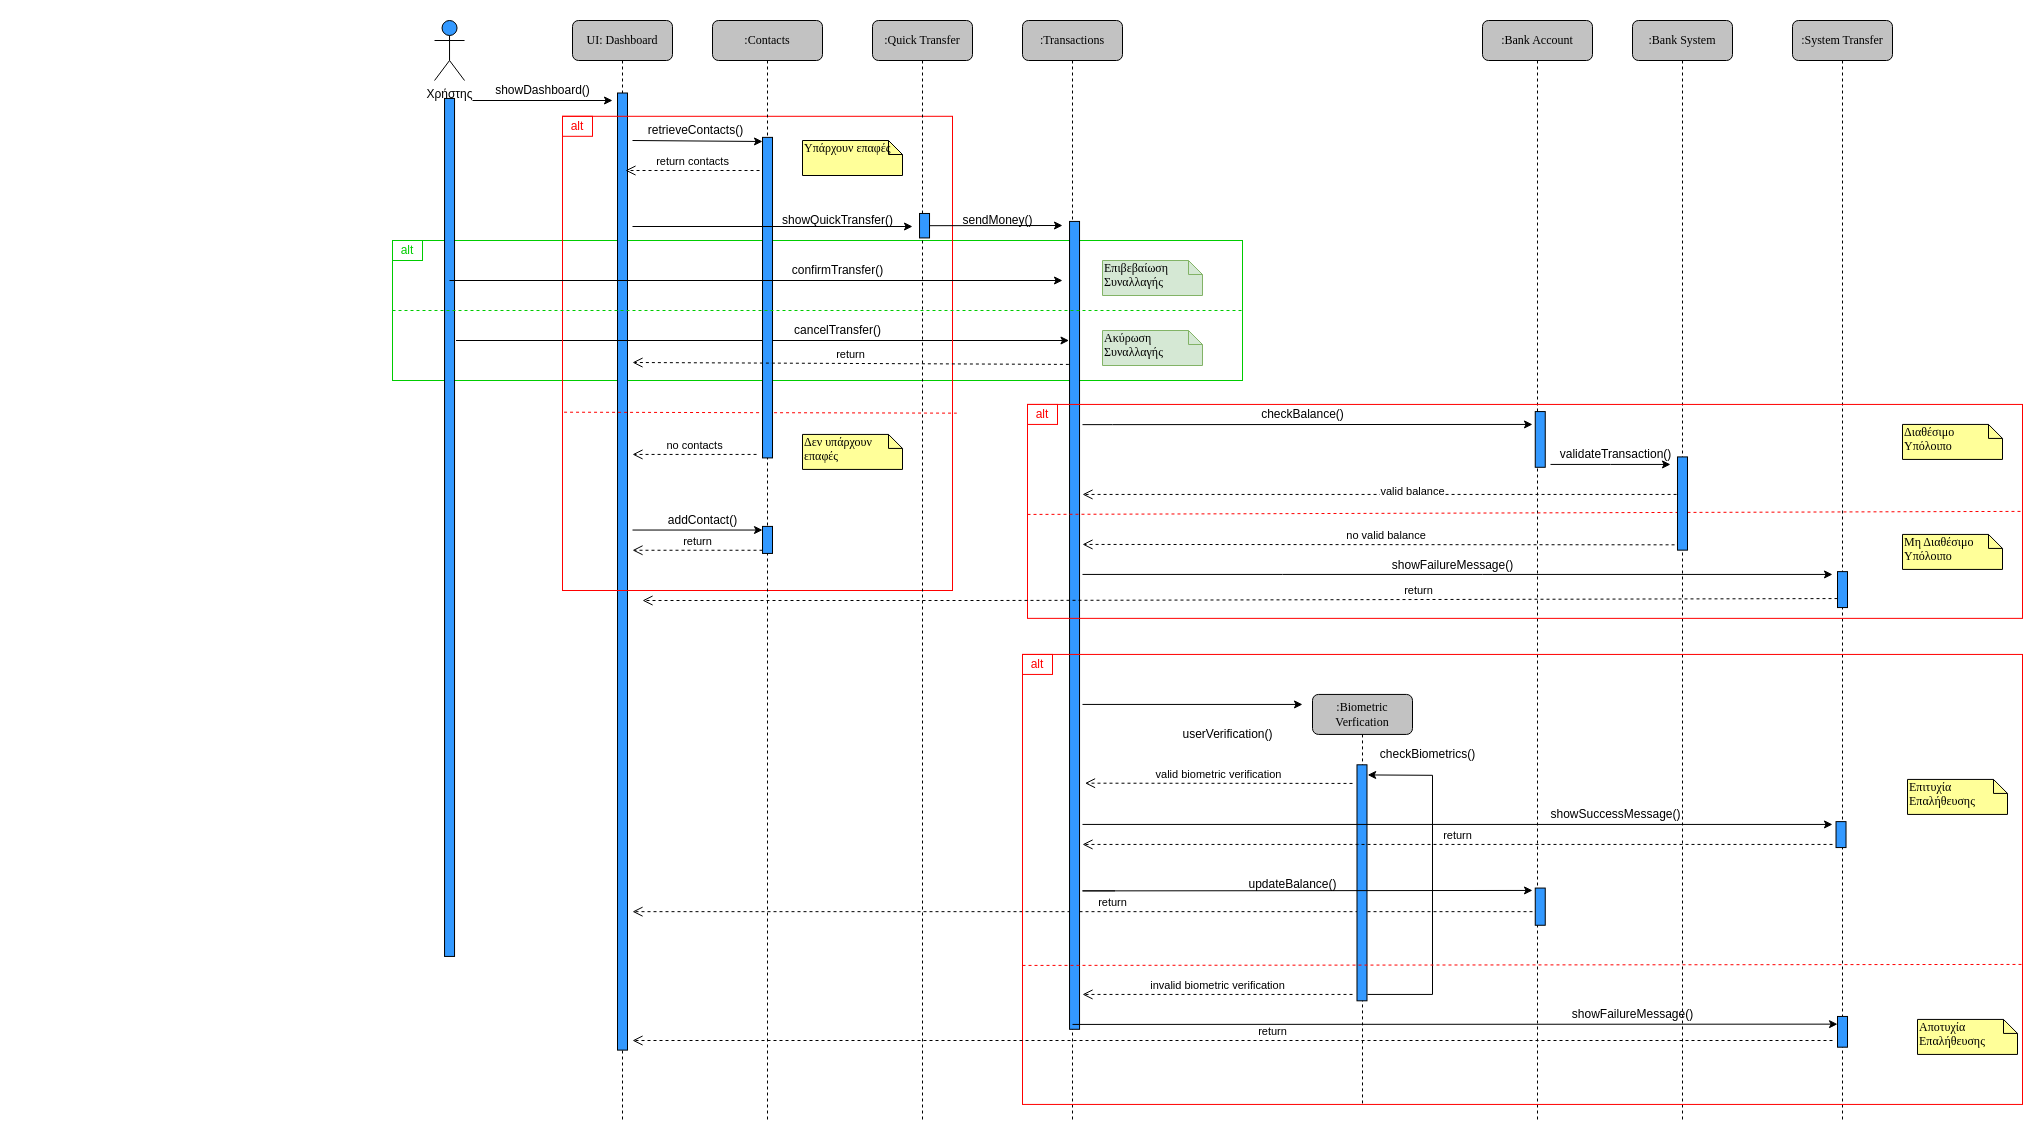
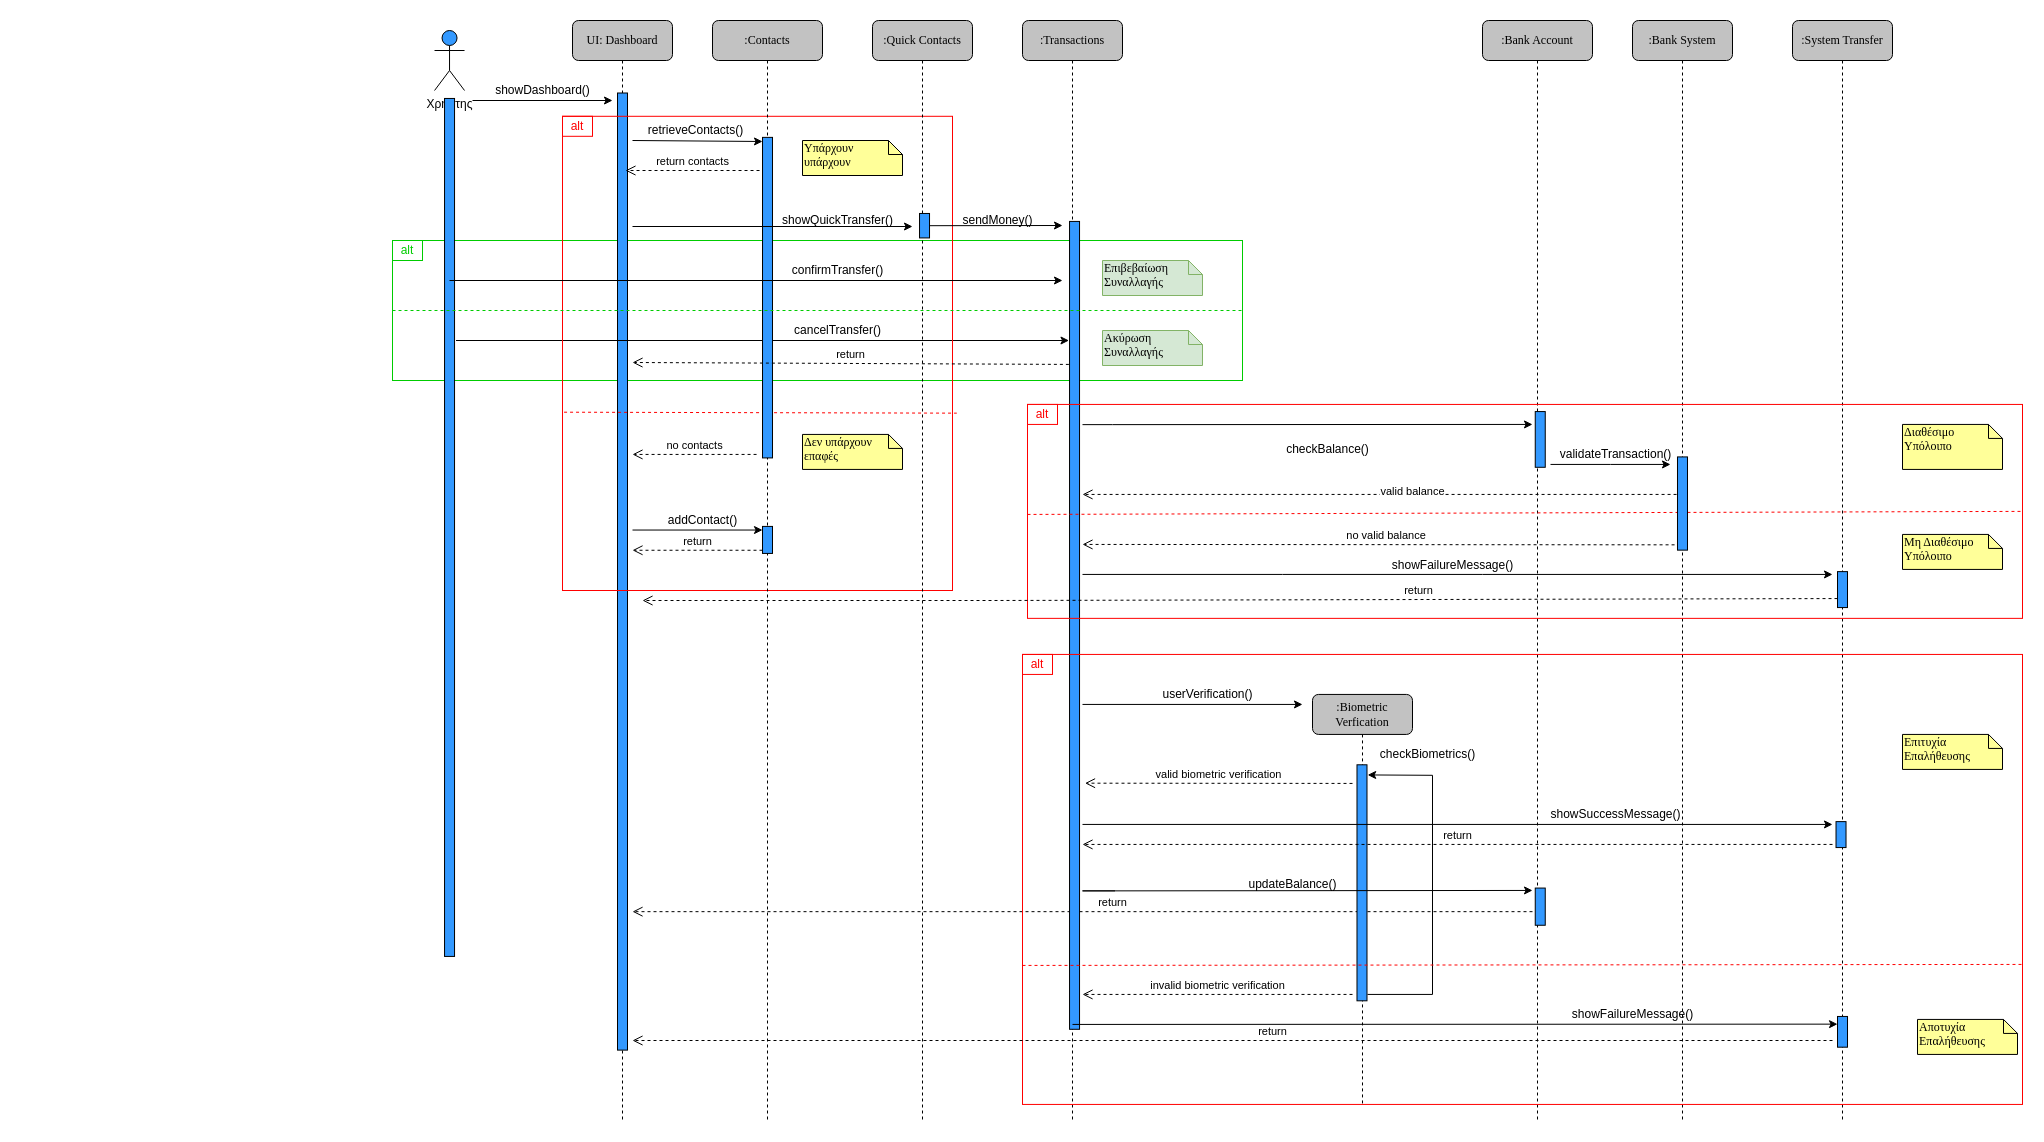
node ":Quick Transfer": label ":Quick Transfer" -> ":Quick Contacts"
node "Χρήστης": moved (450, 51) -> (450, 61)
node "Υπάρχουν επαφές": label "Υπάρχουν επαφές" -> "Υπάρχουν υπάρχουν"
node "checkBalance()": moved (1303, 414) -> (1328, 449)
node "Διαθέσιμο Υπόλοιπο": size 100x35 -> 100x45
node "userVerification()": moved (1228, 734) -> (1208, 694)
node "Επιτυχία Επαλήθευσης": moved (1958, 797) -> (1953, 752)
